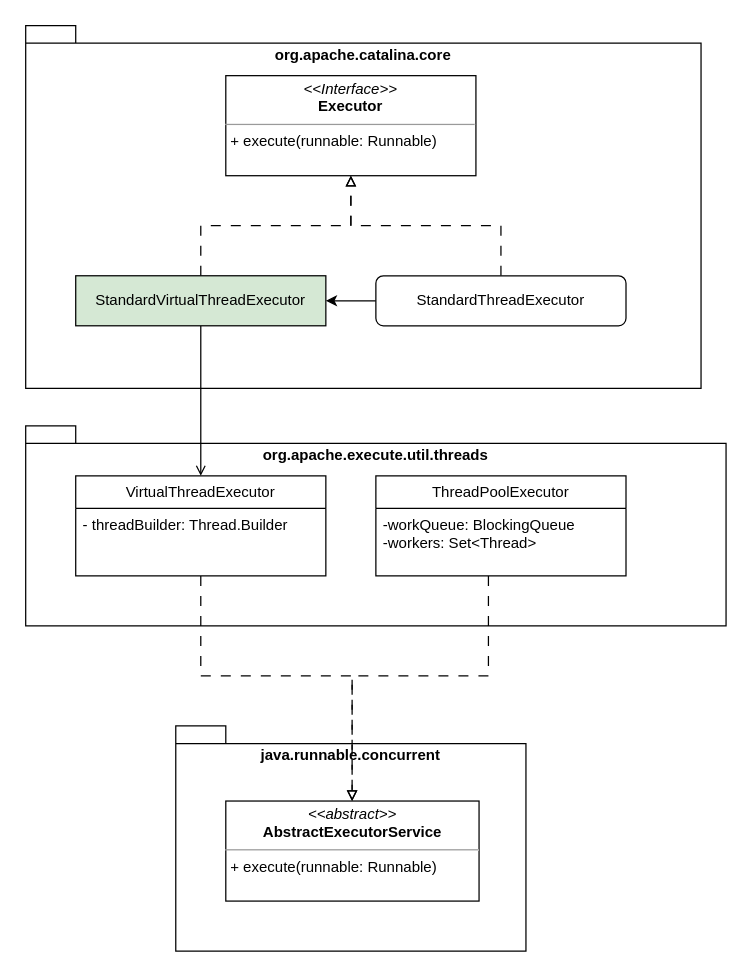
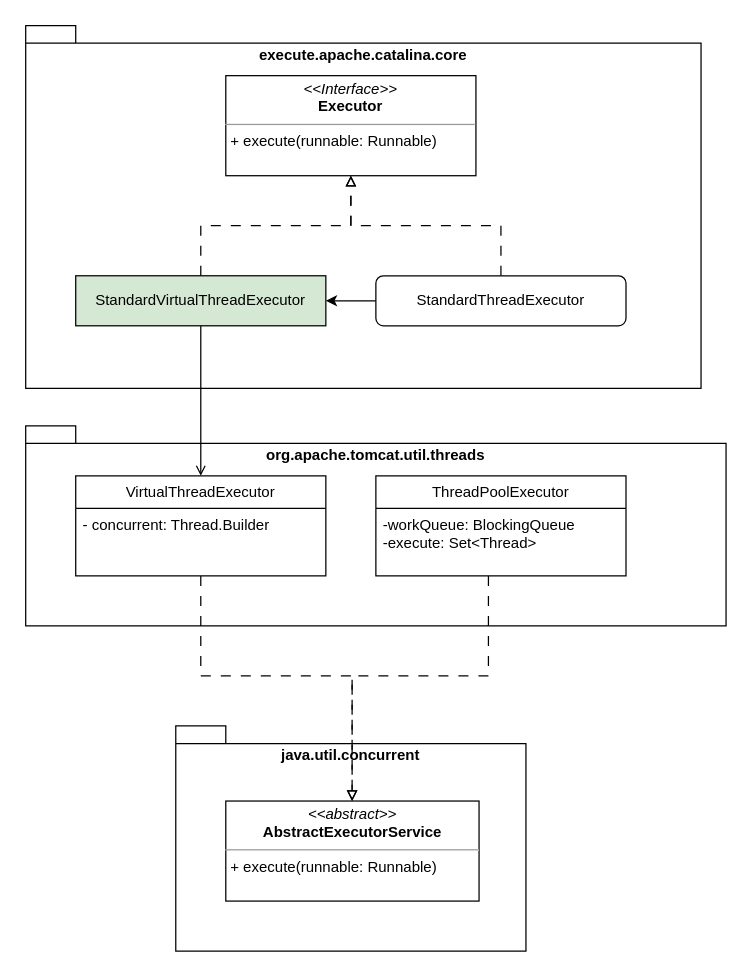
node "org.apache.catalina.core": label "org.apache.catalina.core" -> "execute.apache.catalina.core"
node "org.apache.execute.util.threads": label "org.apache.execute.util.threads" -> "org.apache.tomcat.util.threads"
node "- threadBuilder: Thread.Builder": label "- threadBuilder: Thread.Builder" -> "- concurrent: Thread.Builder"
node "-workQueue: BlockingQueue -workers: Set<Thread>": label "-workQueue: BlockingQueue -workers: Set<Thread>" -> "-workQueue: BlockingQueue -execute: Set<Thread>"
node "java.runnable.concurrent": label "java.runnable.concurrent" -> "java.util.concurrent"
